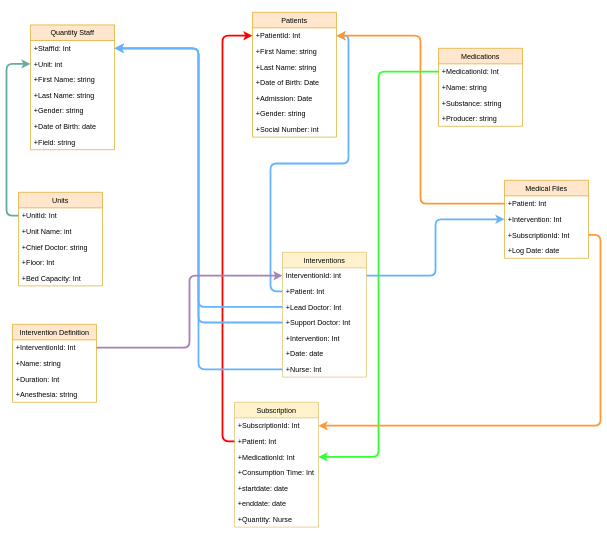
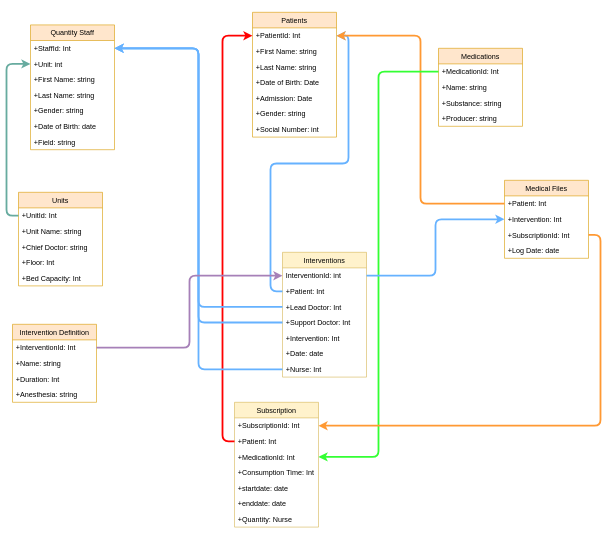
node "+Unit Name: int": label "+Unit Name: int" -> "+Unit Name: string"
